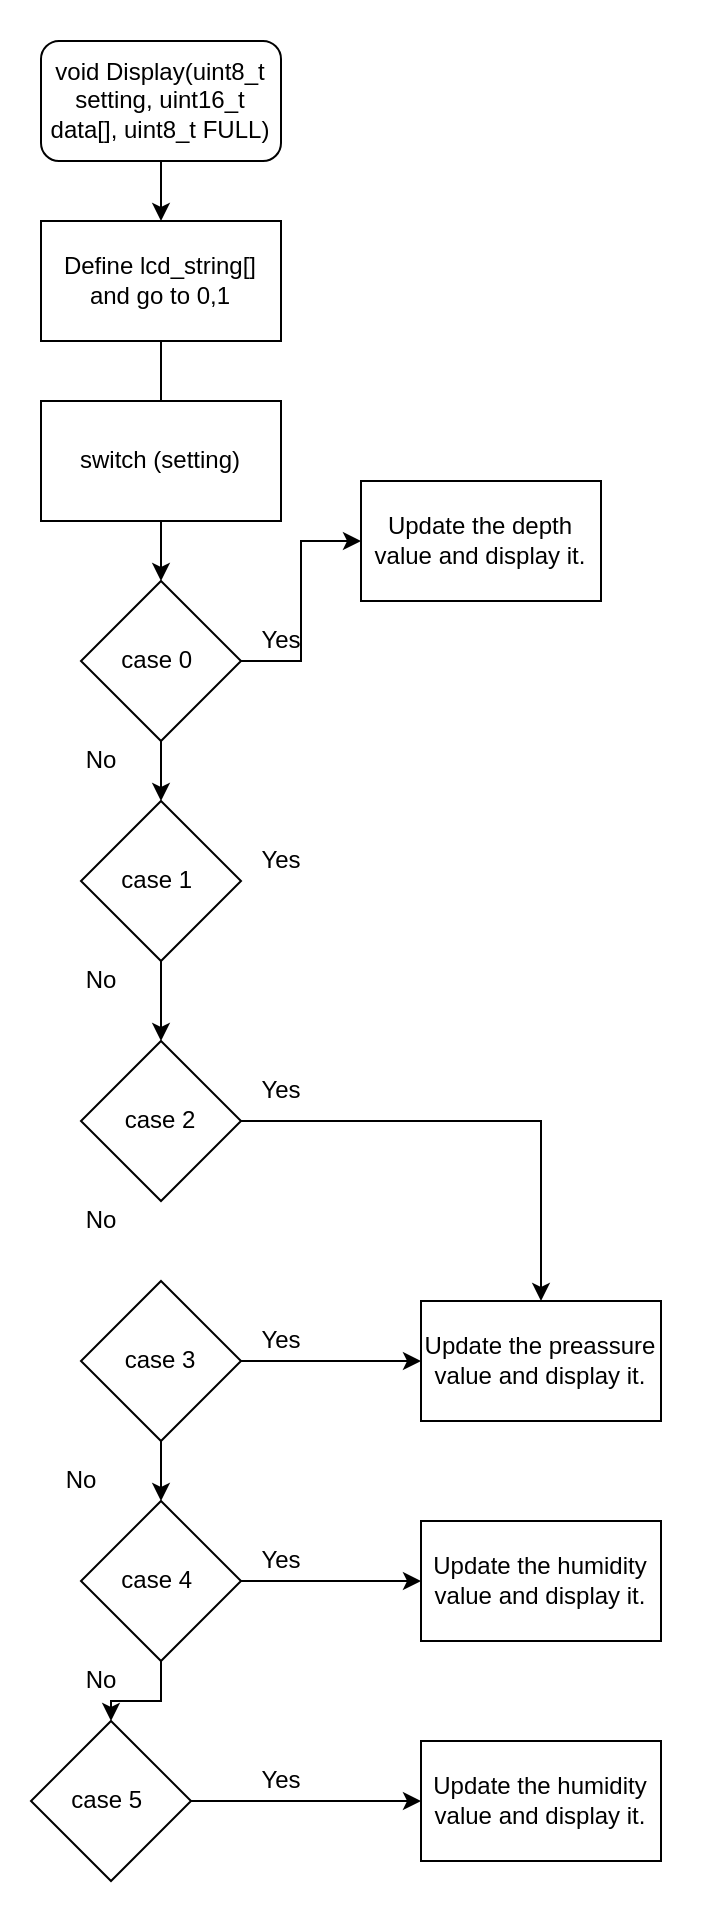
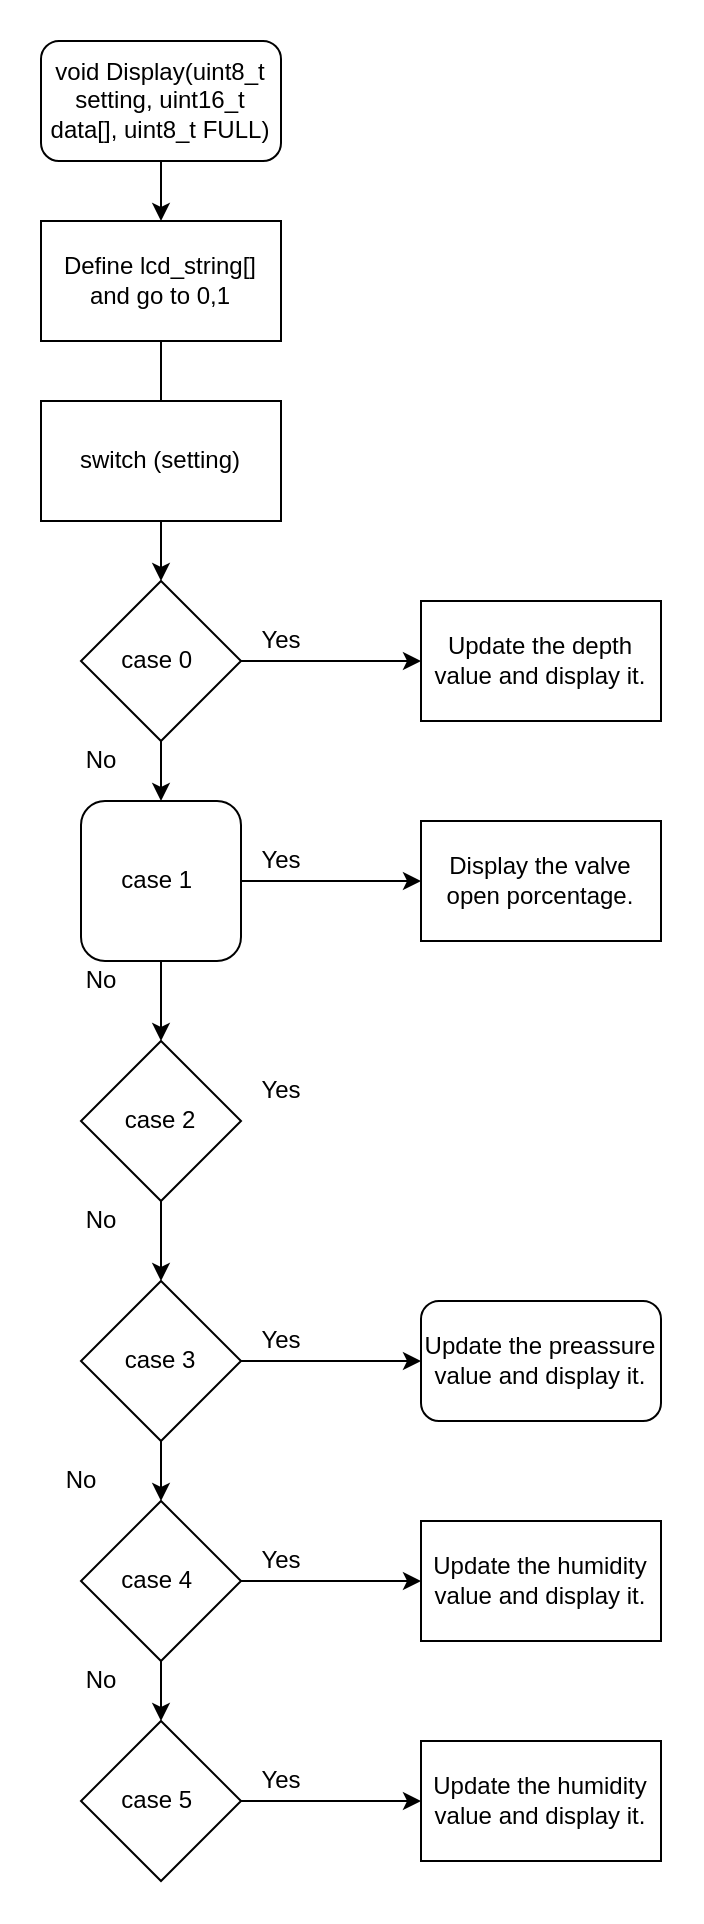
node "Update the depth value and display it.": moved (481, 541) -> (541, 661)
node "case 1": shape diamond -> rounded rectangle
edge "case 1" -> "Display the valve open porcentage.": added
node "Display the valve open porcentage.": added
edge "case 2" -> "Update the preassure value and display it.": now "case 2" -> "case 3"
node "Update the preassure value and display it.": shape rectangle -> rounded rectangle
node "case 5": moved (111, 1801) -> (161, 1801)
